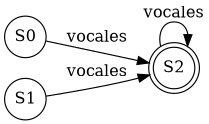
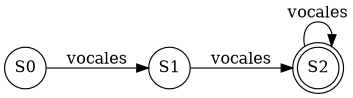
edge "S0" -> "S2": now "S0" -> "S1"
